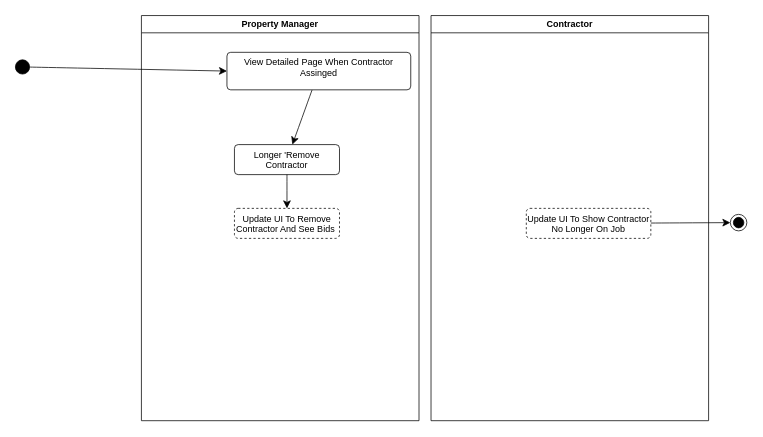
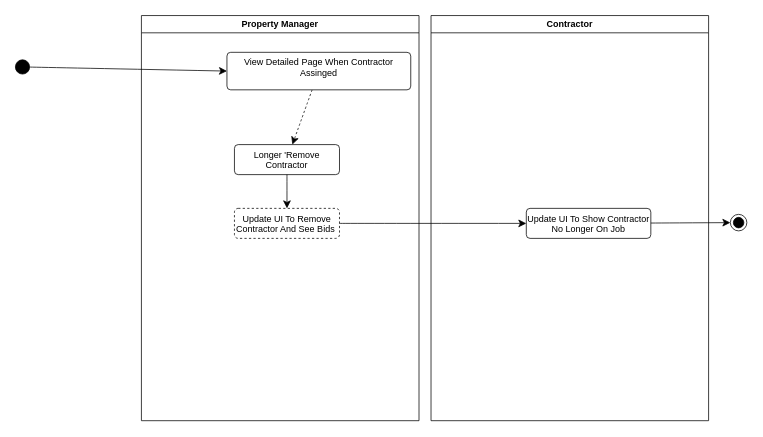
edge "View Detailed Page When Contractor Assinged" -> "Longer 'Remove Contractor": style solid -> dashed
edge "Update UI To Remove Contractor And See Bids" -> "Update UI To Show Contractor No Longer On Job": added
node "Update UI To Show Contractor No Longer On Job": style dashed -> solid
